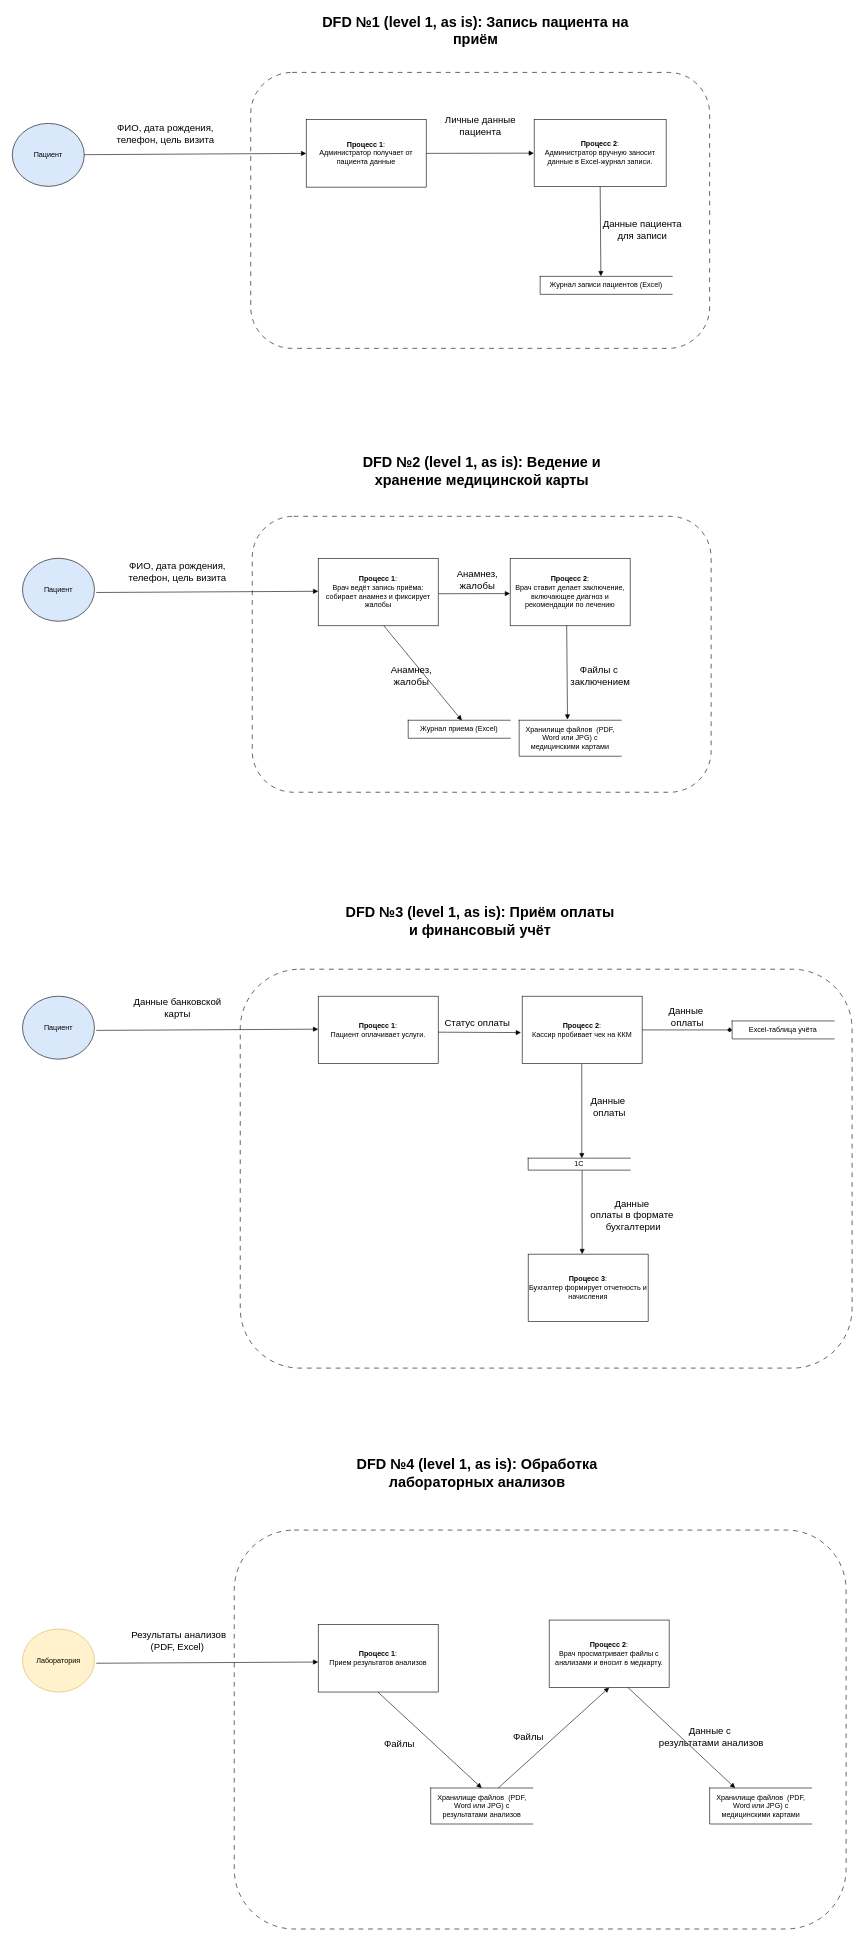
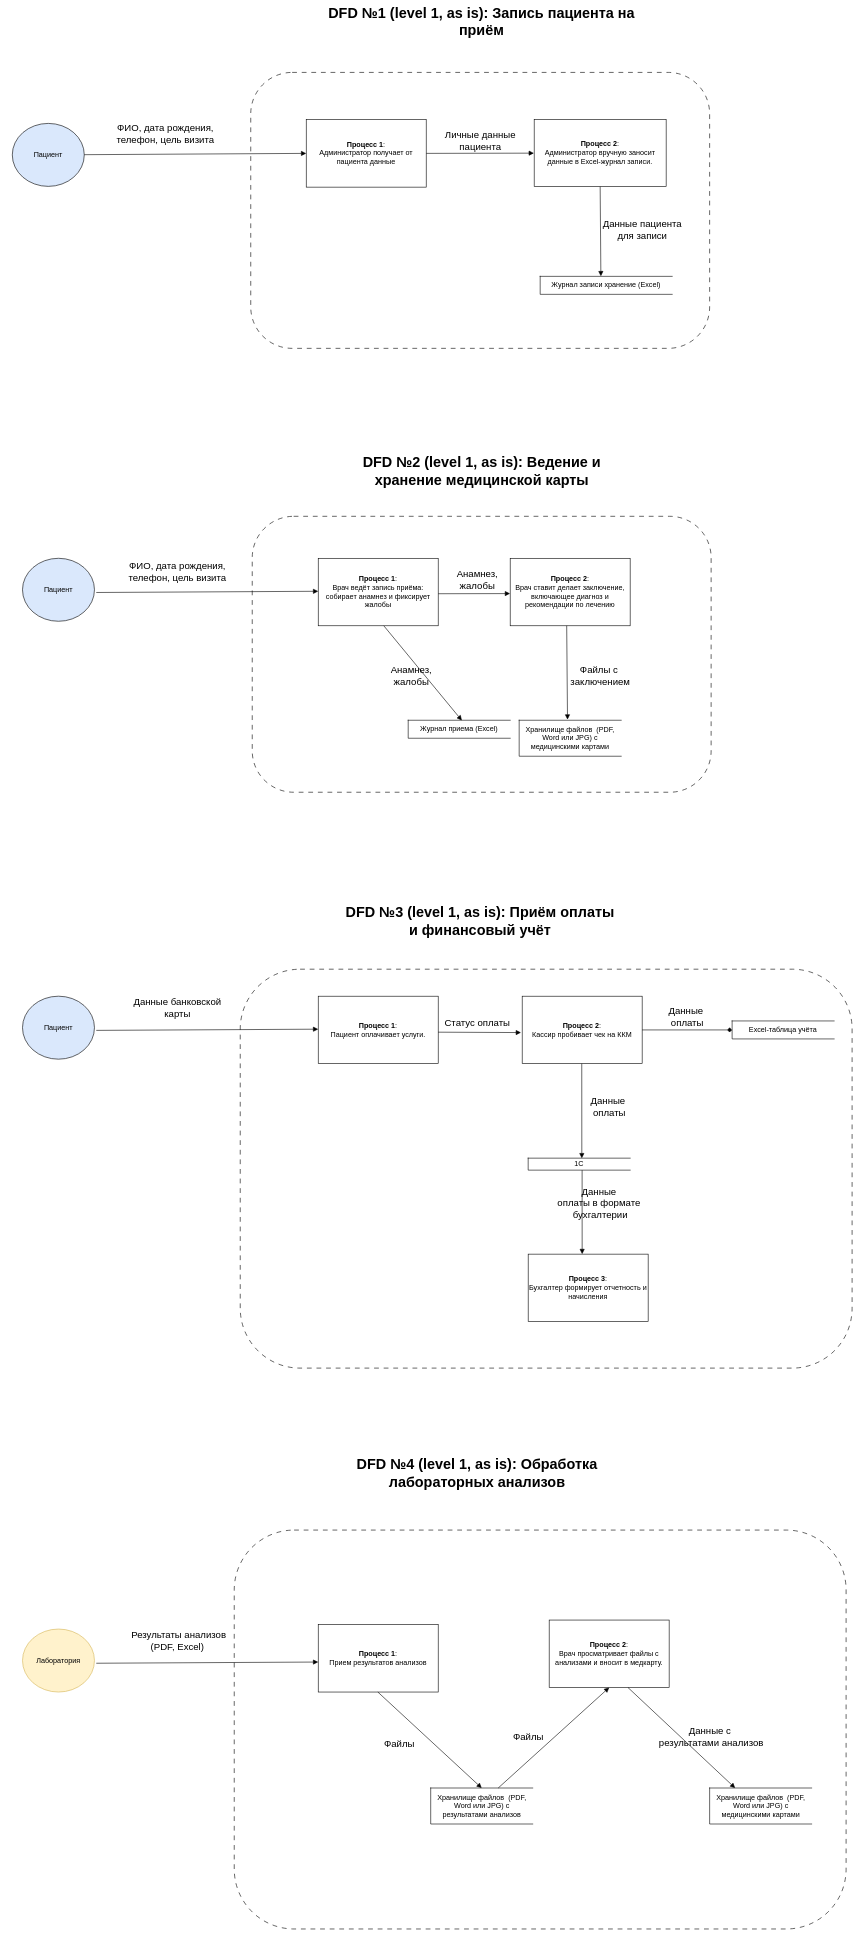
node "DFD №1 (level 1, as is): Запись пациента на приём": moved (476, 30) -> (482, 21)
node "Личные данные пациента": moved (480, 126) -> (480, 141)
node "Журнал записи пациентов (Excel)": label "Журнал записи пациентов (Excel)" -> "Журнал записи хранение (Excel)"
node "Данные оплаты в формате бухгалтерии": moved (633, 1215) -> (600, 1203)
